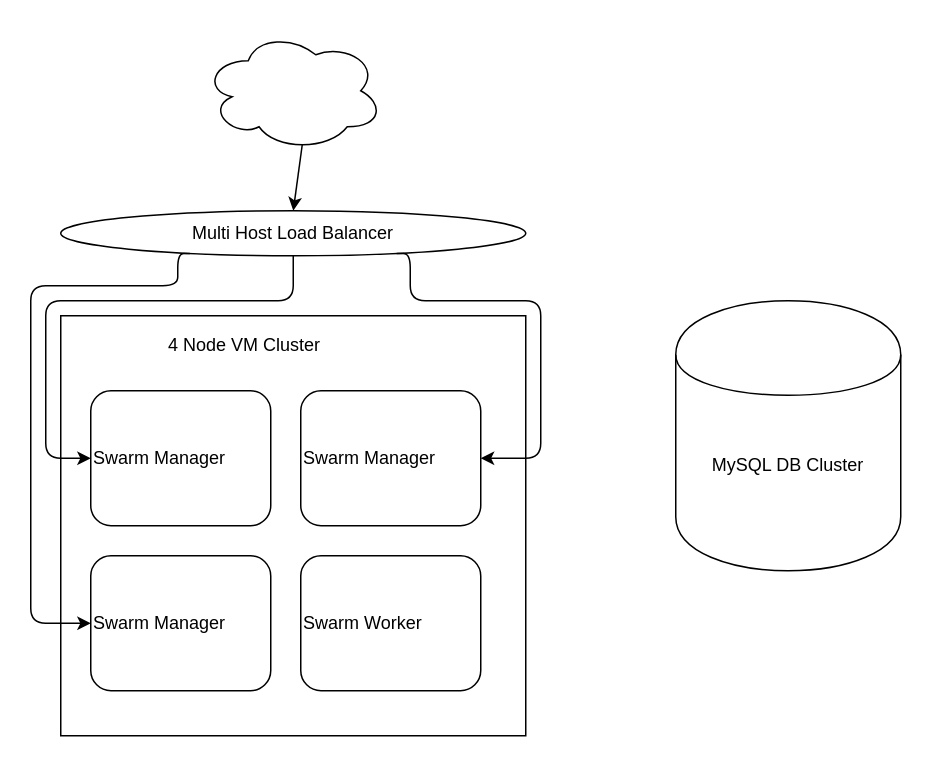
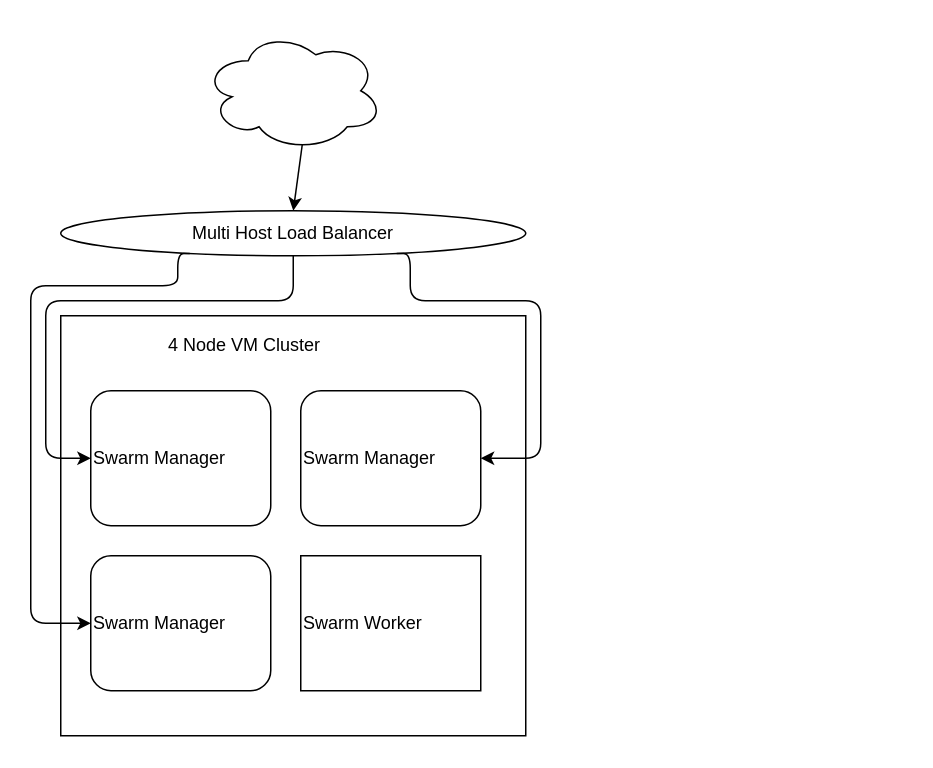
node "MySQL DB Cluster": removed
node "Swarm Worker": shape rounded rectangle -> rectangle
